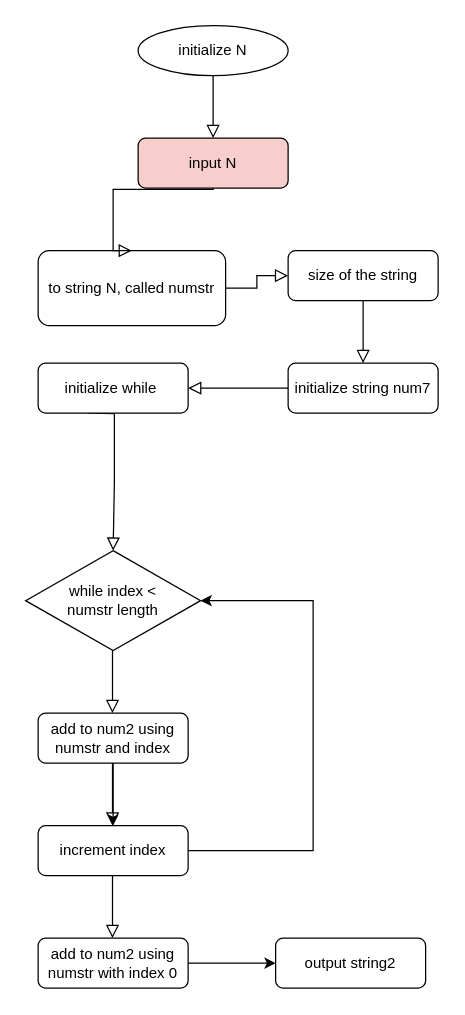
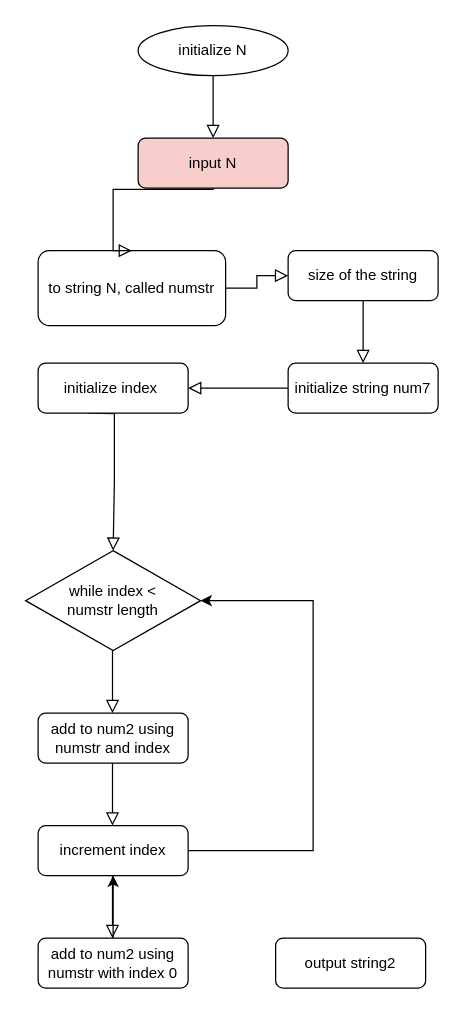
node "initialize while": label "initialize while" -> "initialize index"
edge "add to num2 using numstr and index" -> "increment index": removed
edge "add to num2 using numstr with index 0" -> "output string2": now "add to num2 using numstr with index 0" -> "increment index"
